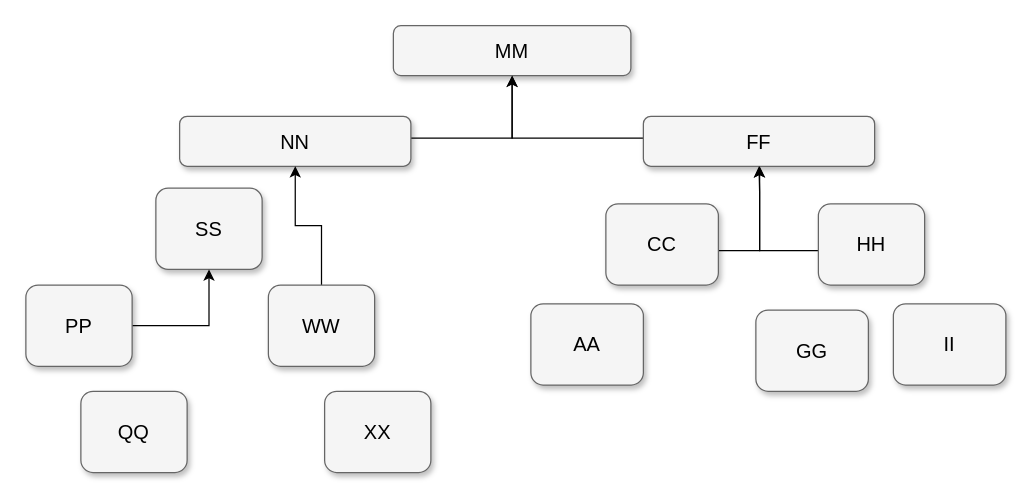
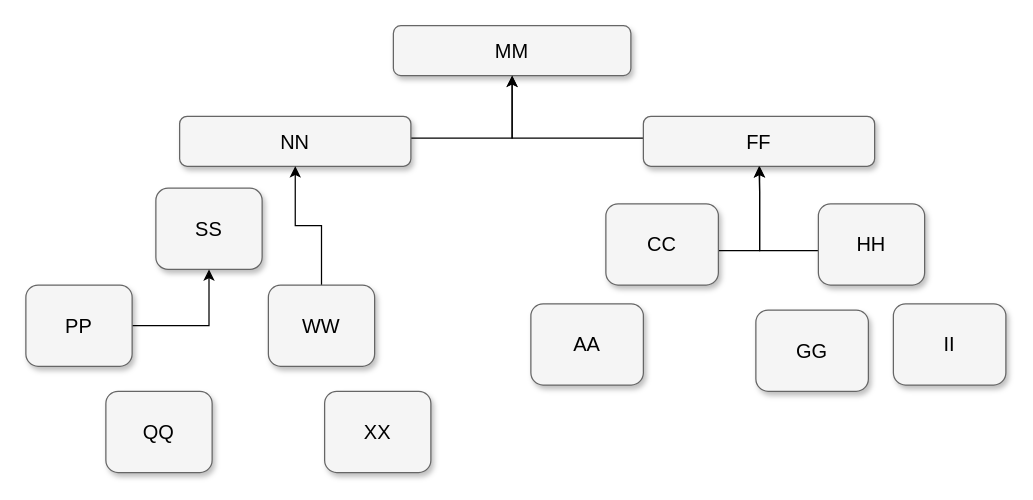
node "QQ": moved (134, 432) -> (159, 432)
